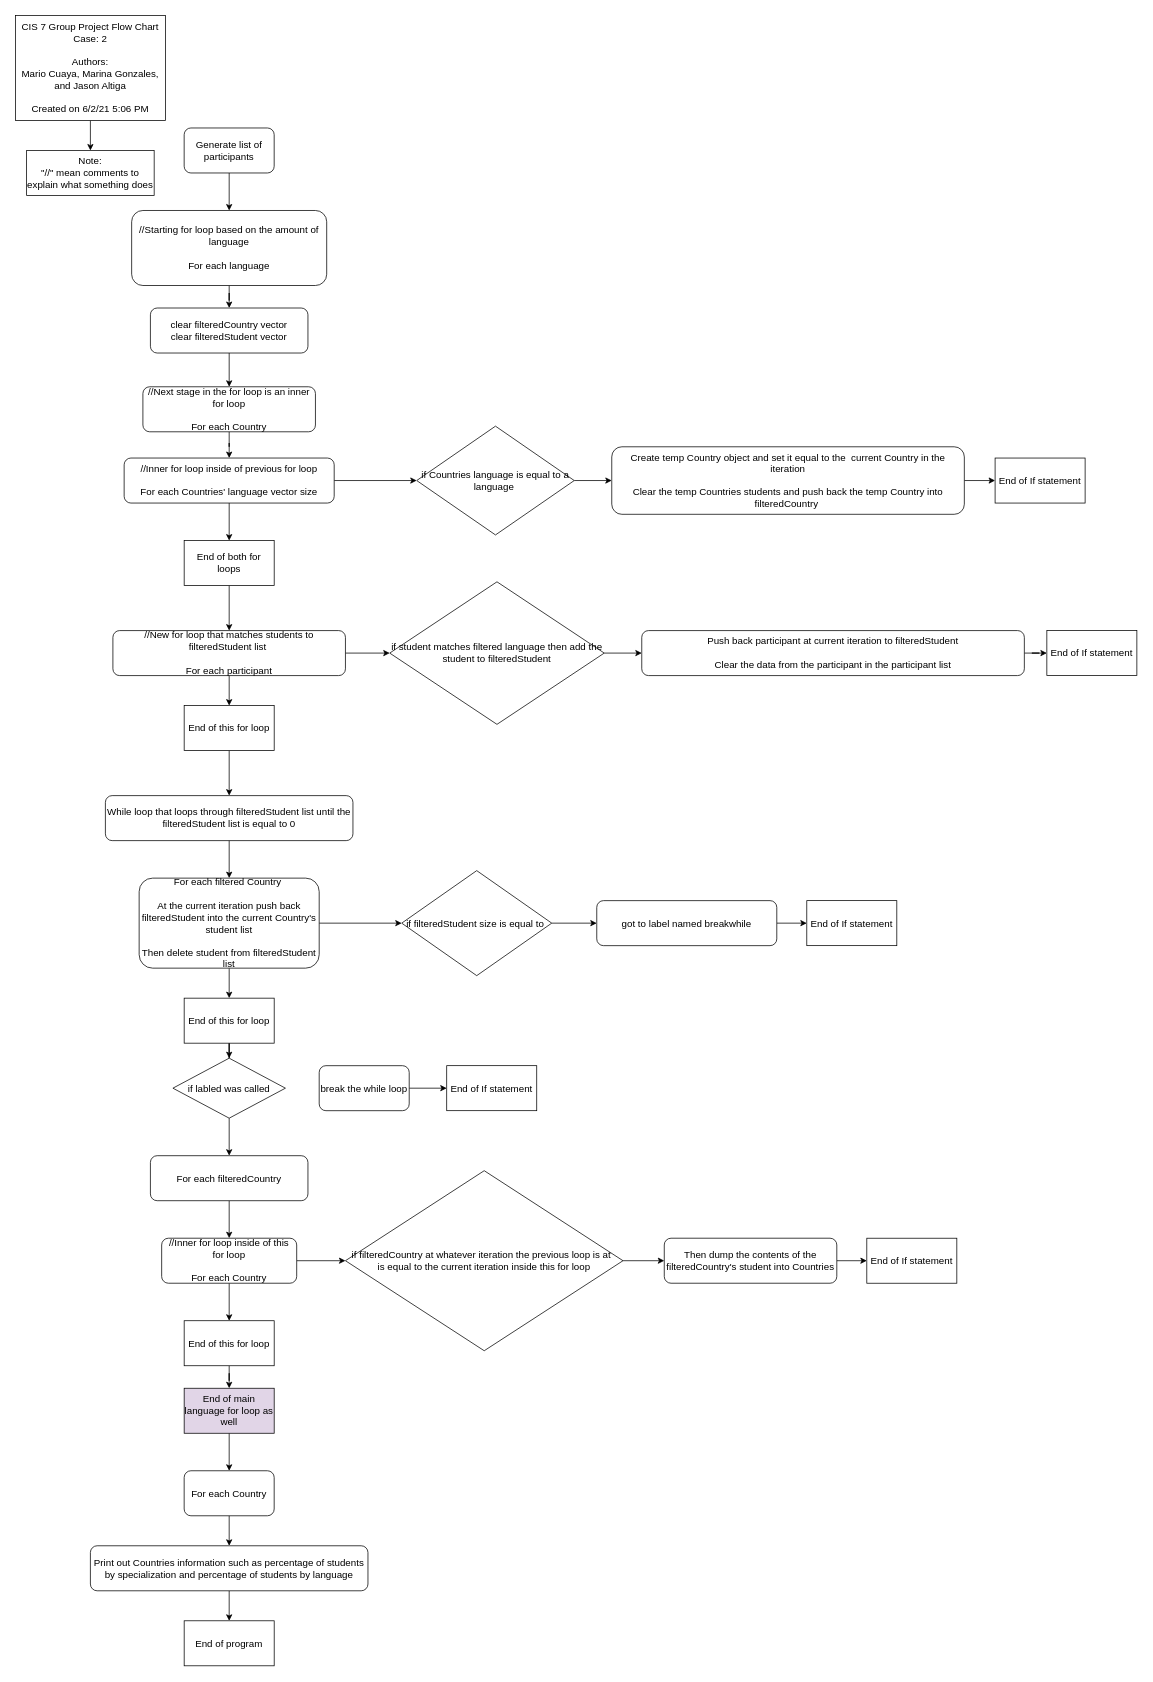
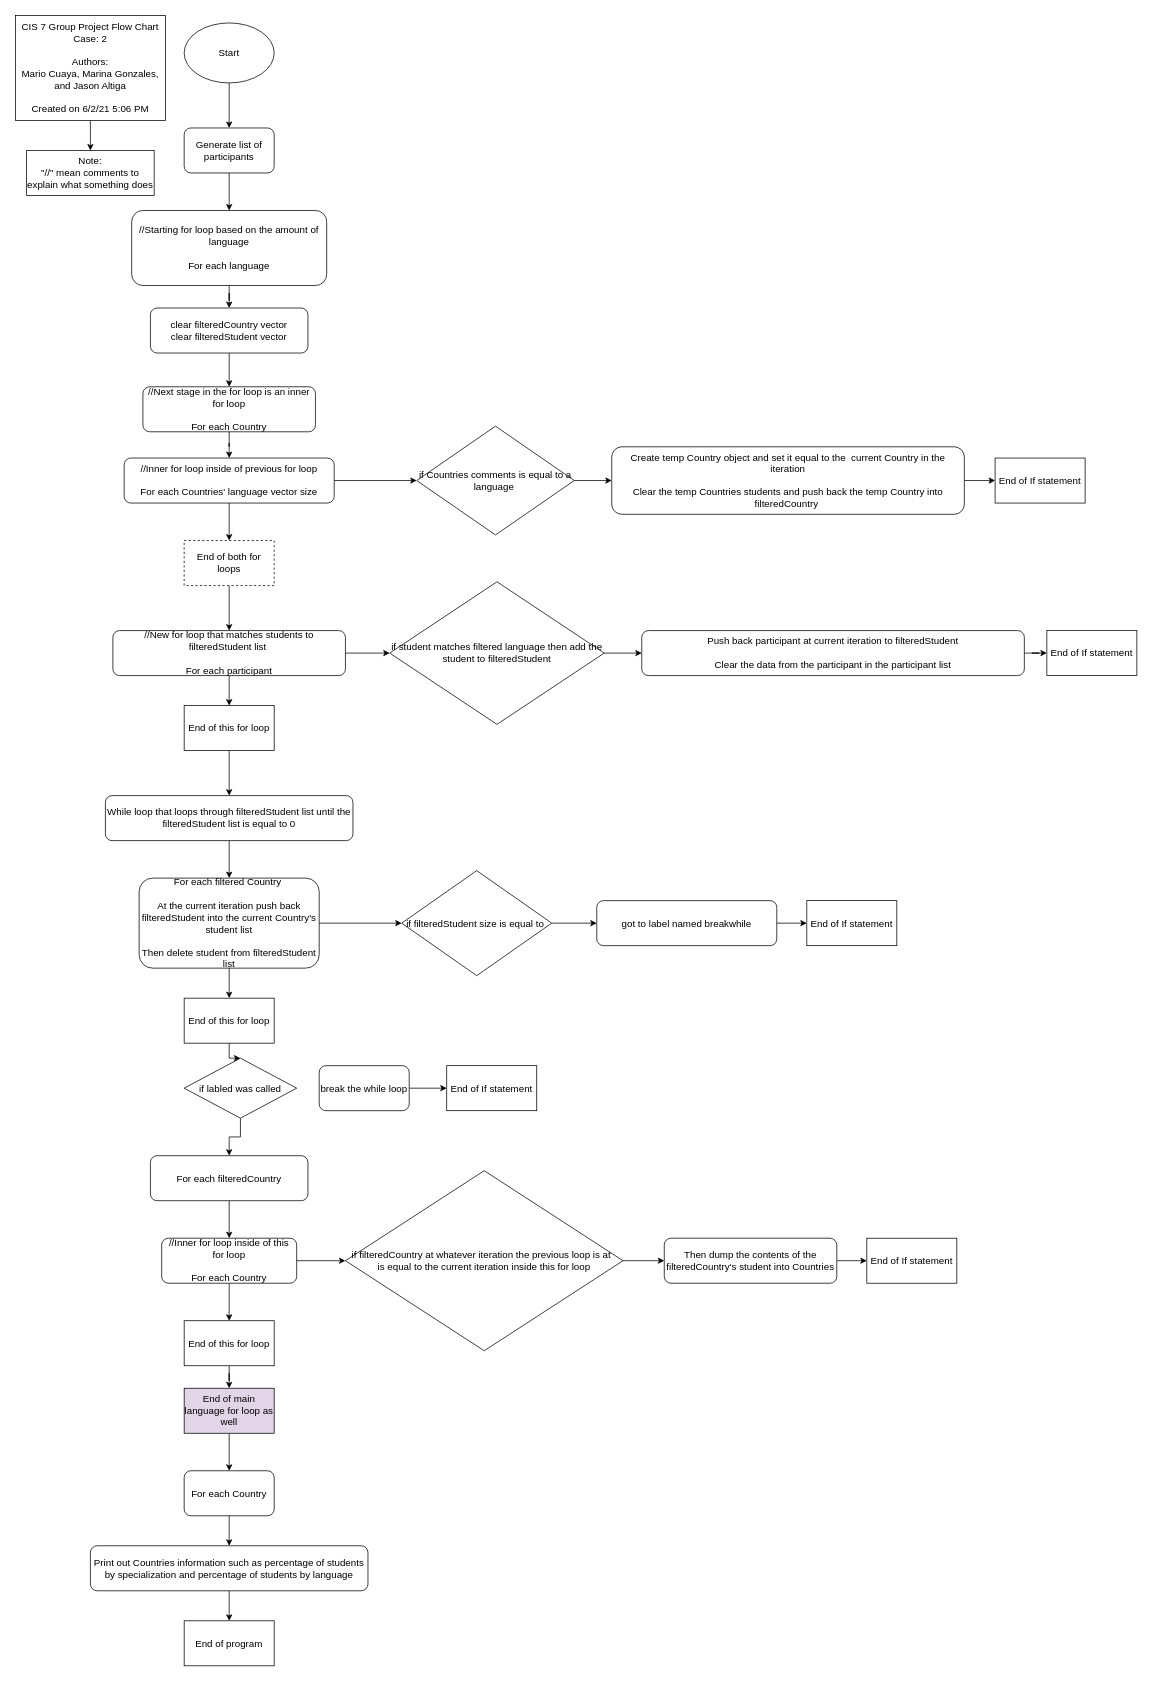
node "Start": added
edge "Start" -> "Generate list of participants": added
node "if Countries language is equal to a language": label "if Countries language is equal to a language" -> "if Countries comments is equal to a language"
node "End of both for loops": style solid -> dashed
node "if labled was called": moved (229, 1088) -> (240, 1088)
